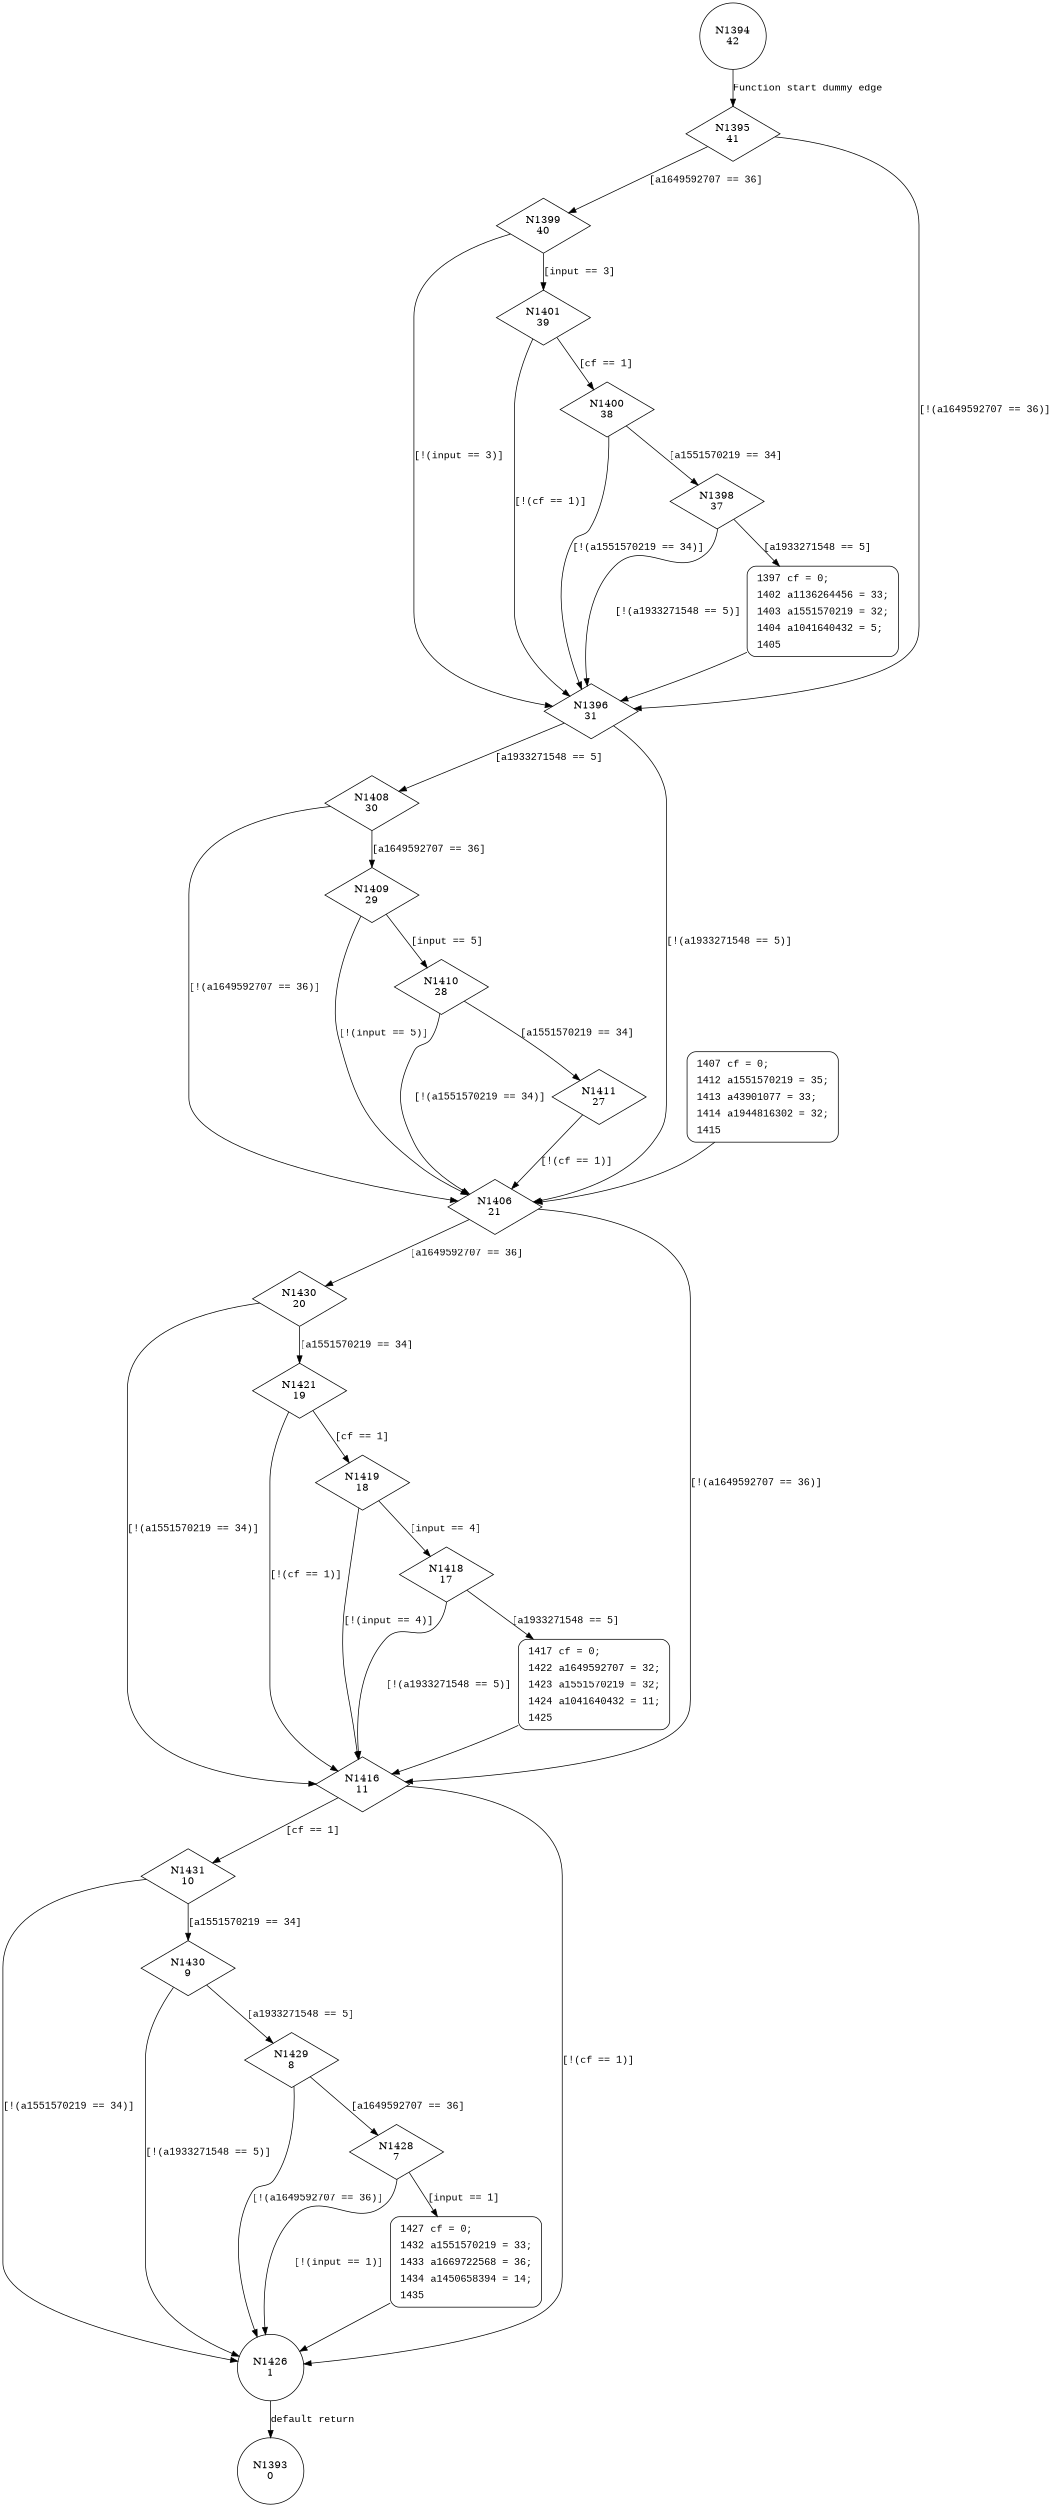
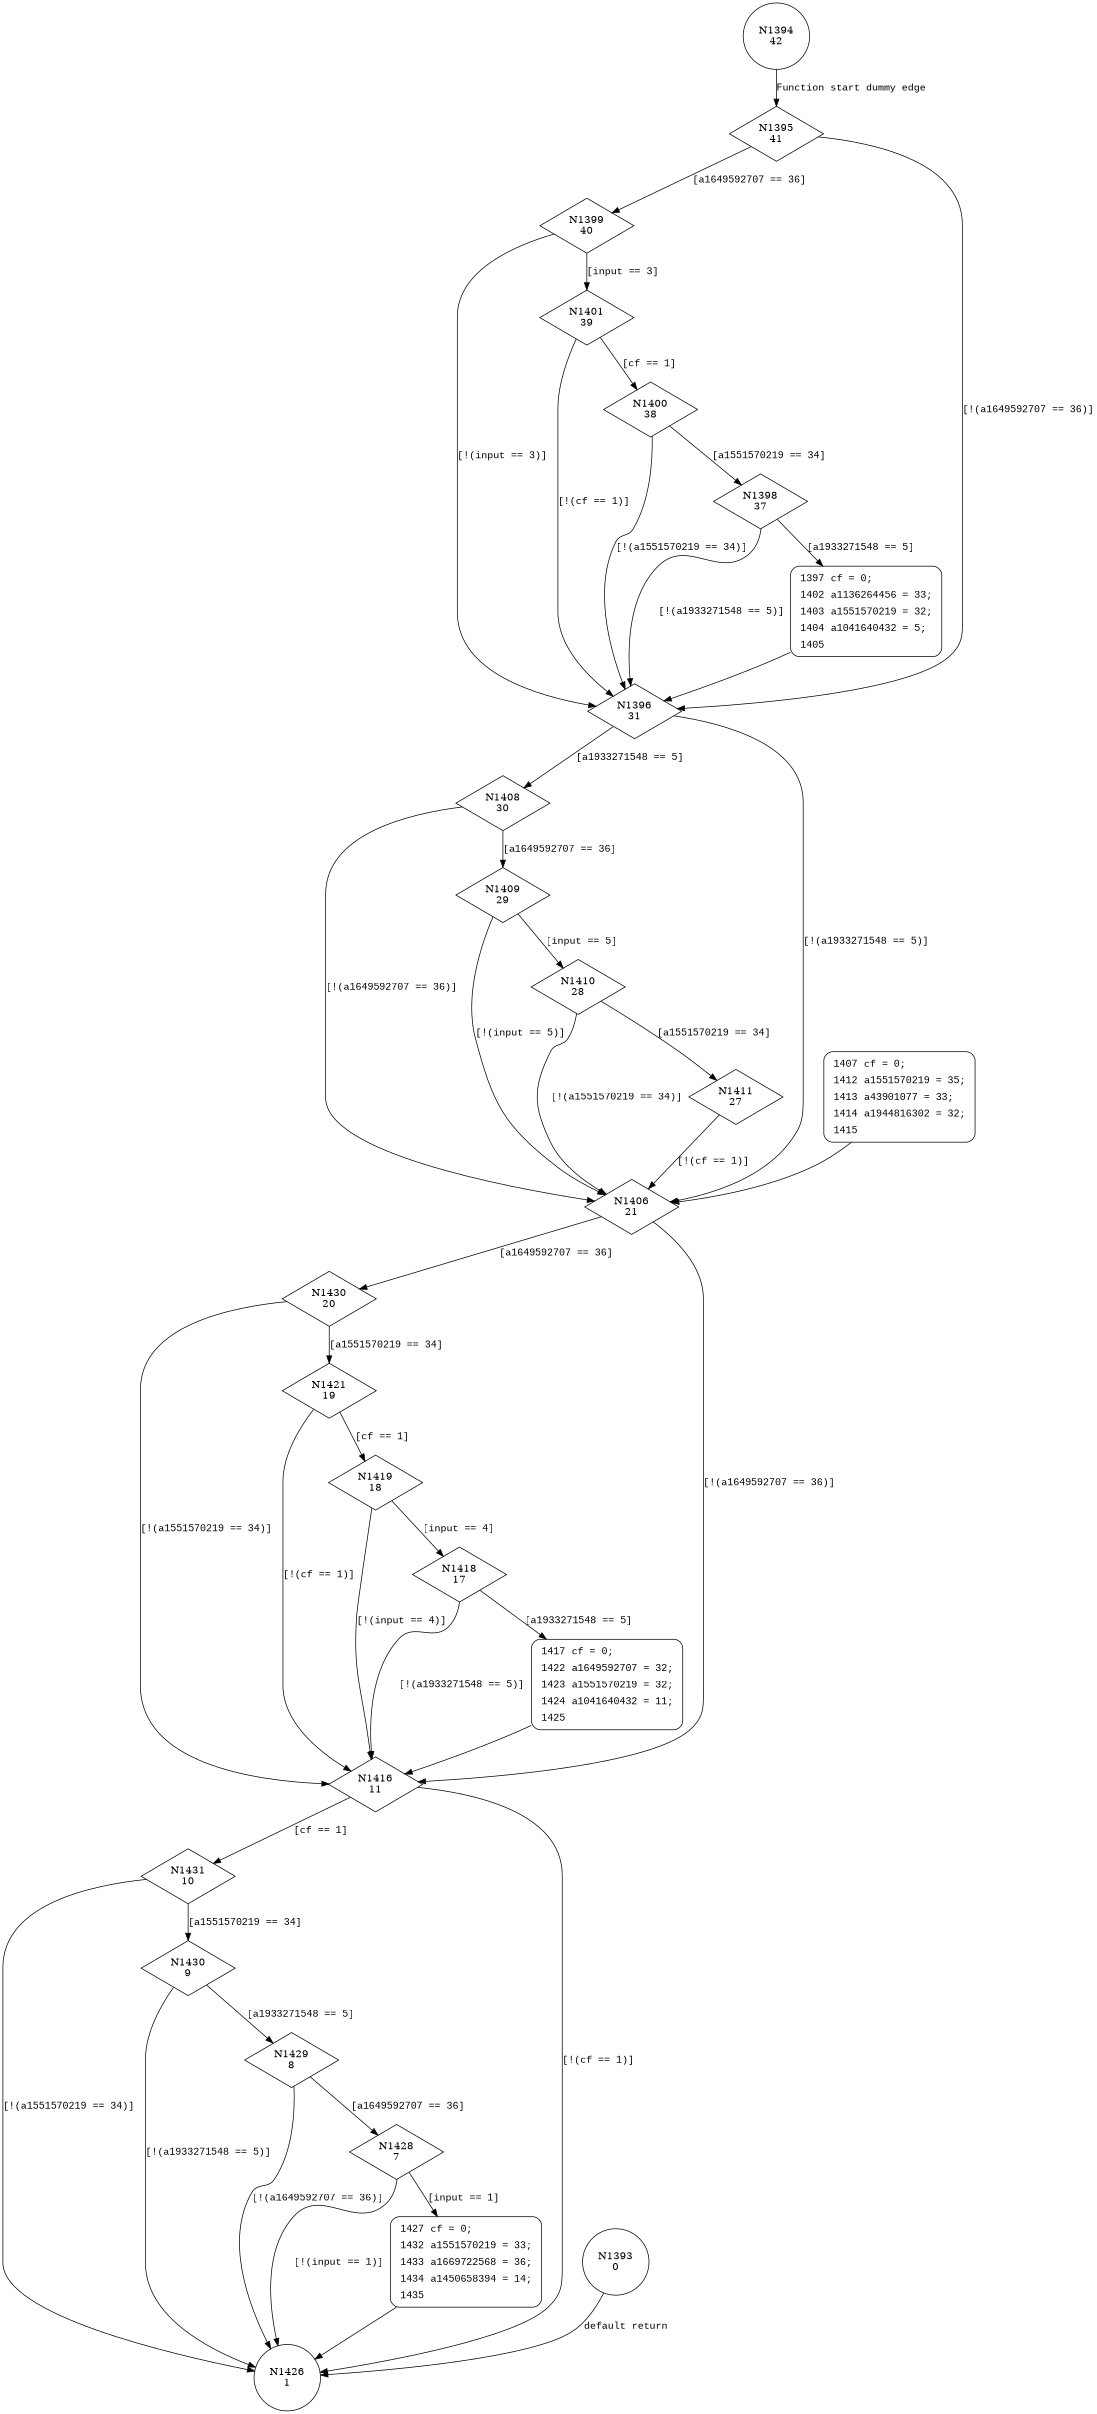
edge "N1426 1" -> "N1393 0": reversed
